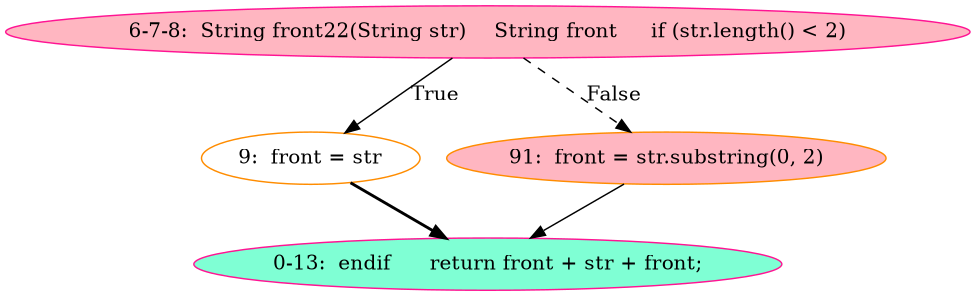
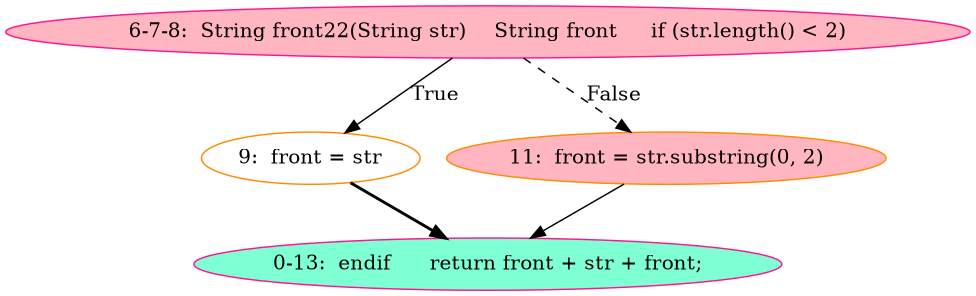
node "91:  front = str.substring(0, 2)": label "91:  front = str.substring(0, 2)" -> "11:  front = str.substring(0, 2)"
